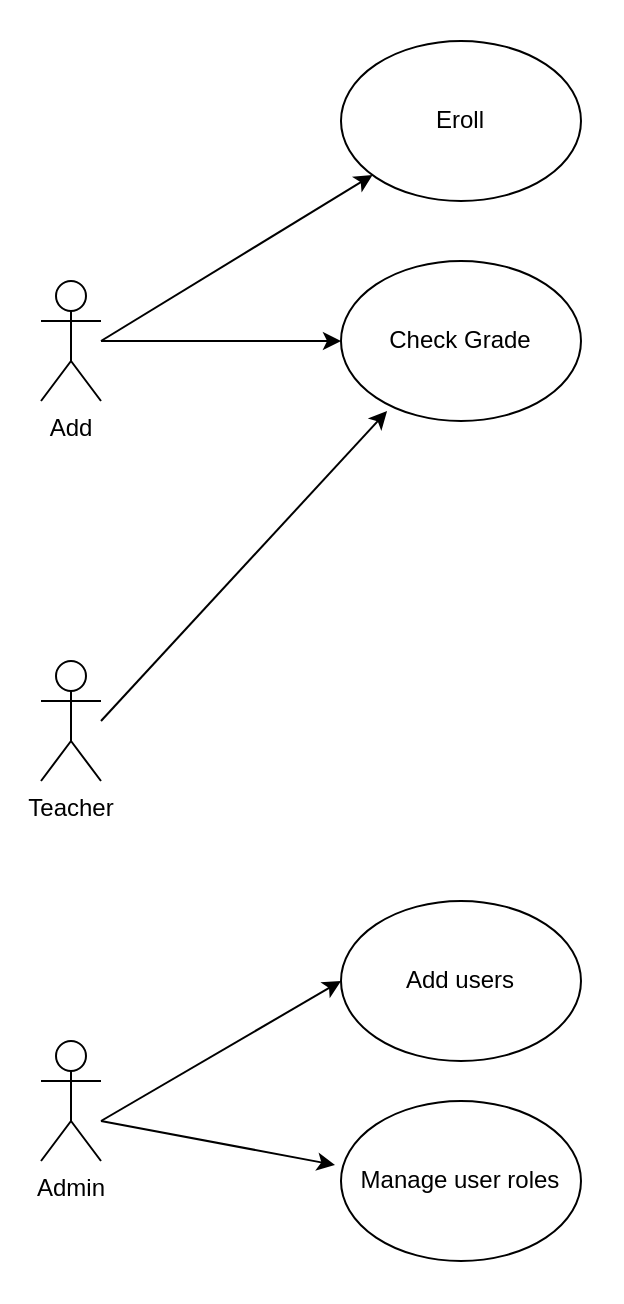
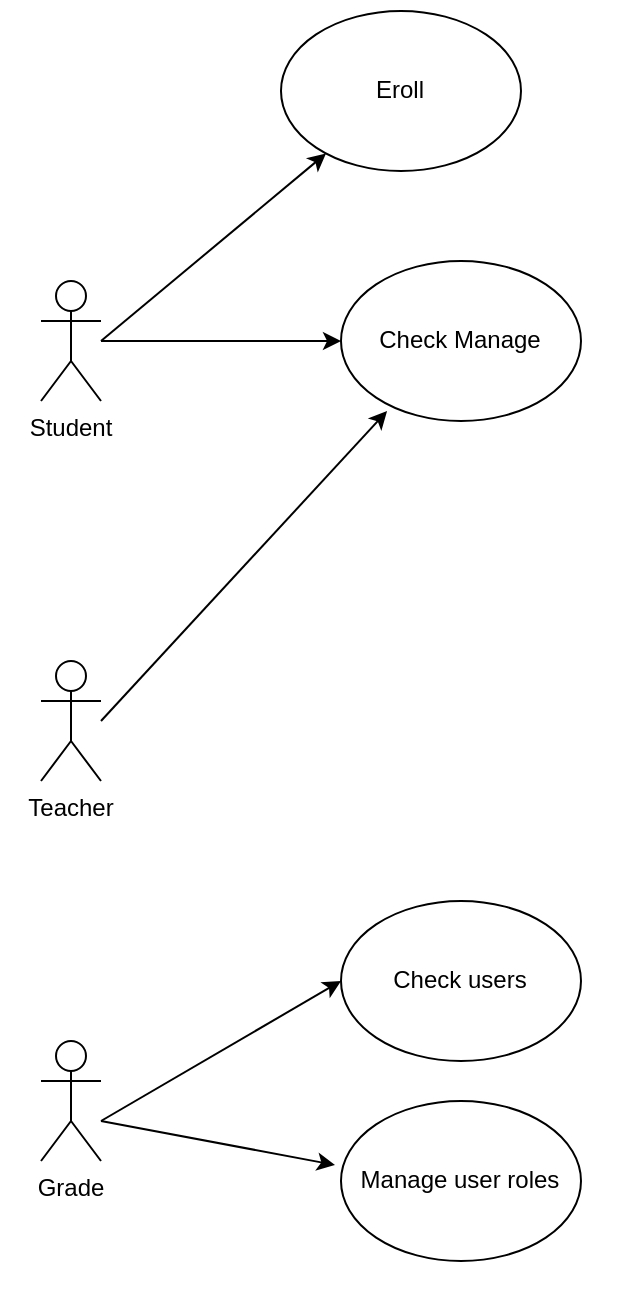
node "Eroll": moved (461, 121) -> (401, 91)
node "Check Grade": label "Check Grade" -> "Check Manage"
node "Add": label "Add" -> "Student"
node "Add users": label "Add users" -> "Check users"
node "Admin": label "Admin" -> "Grade"
